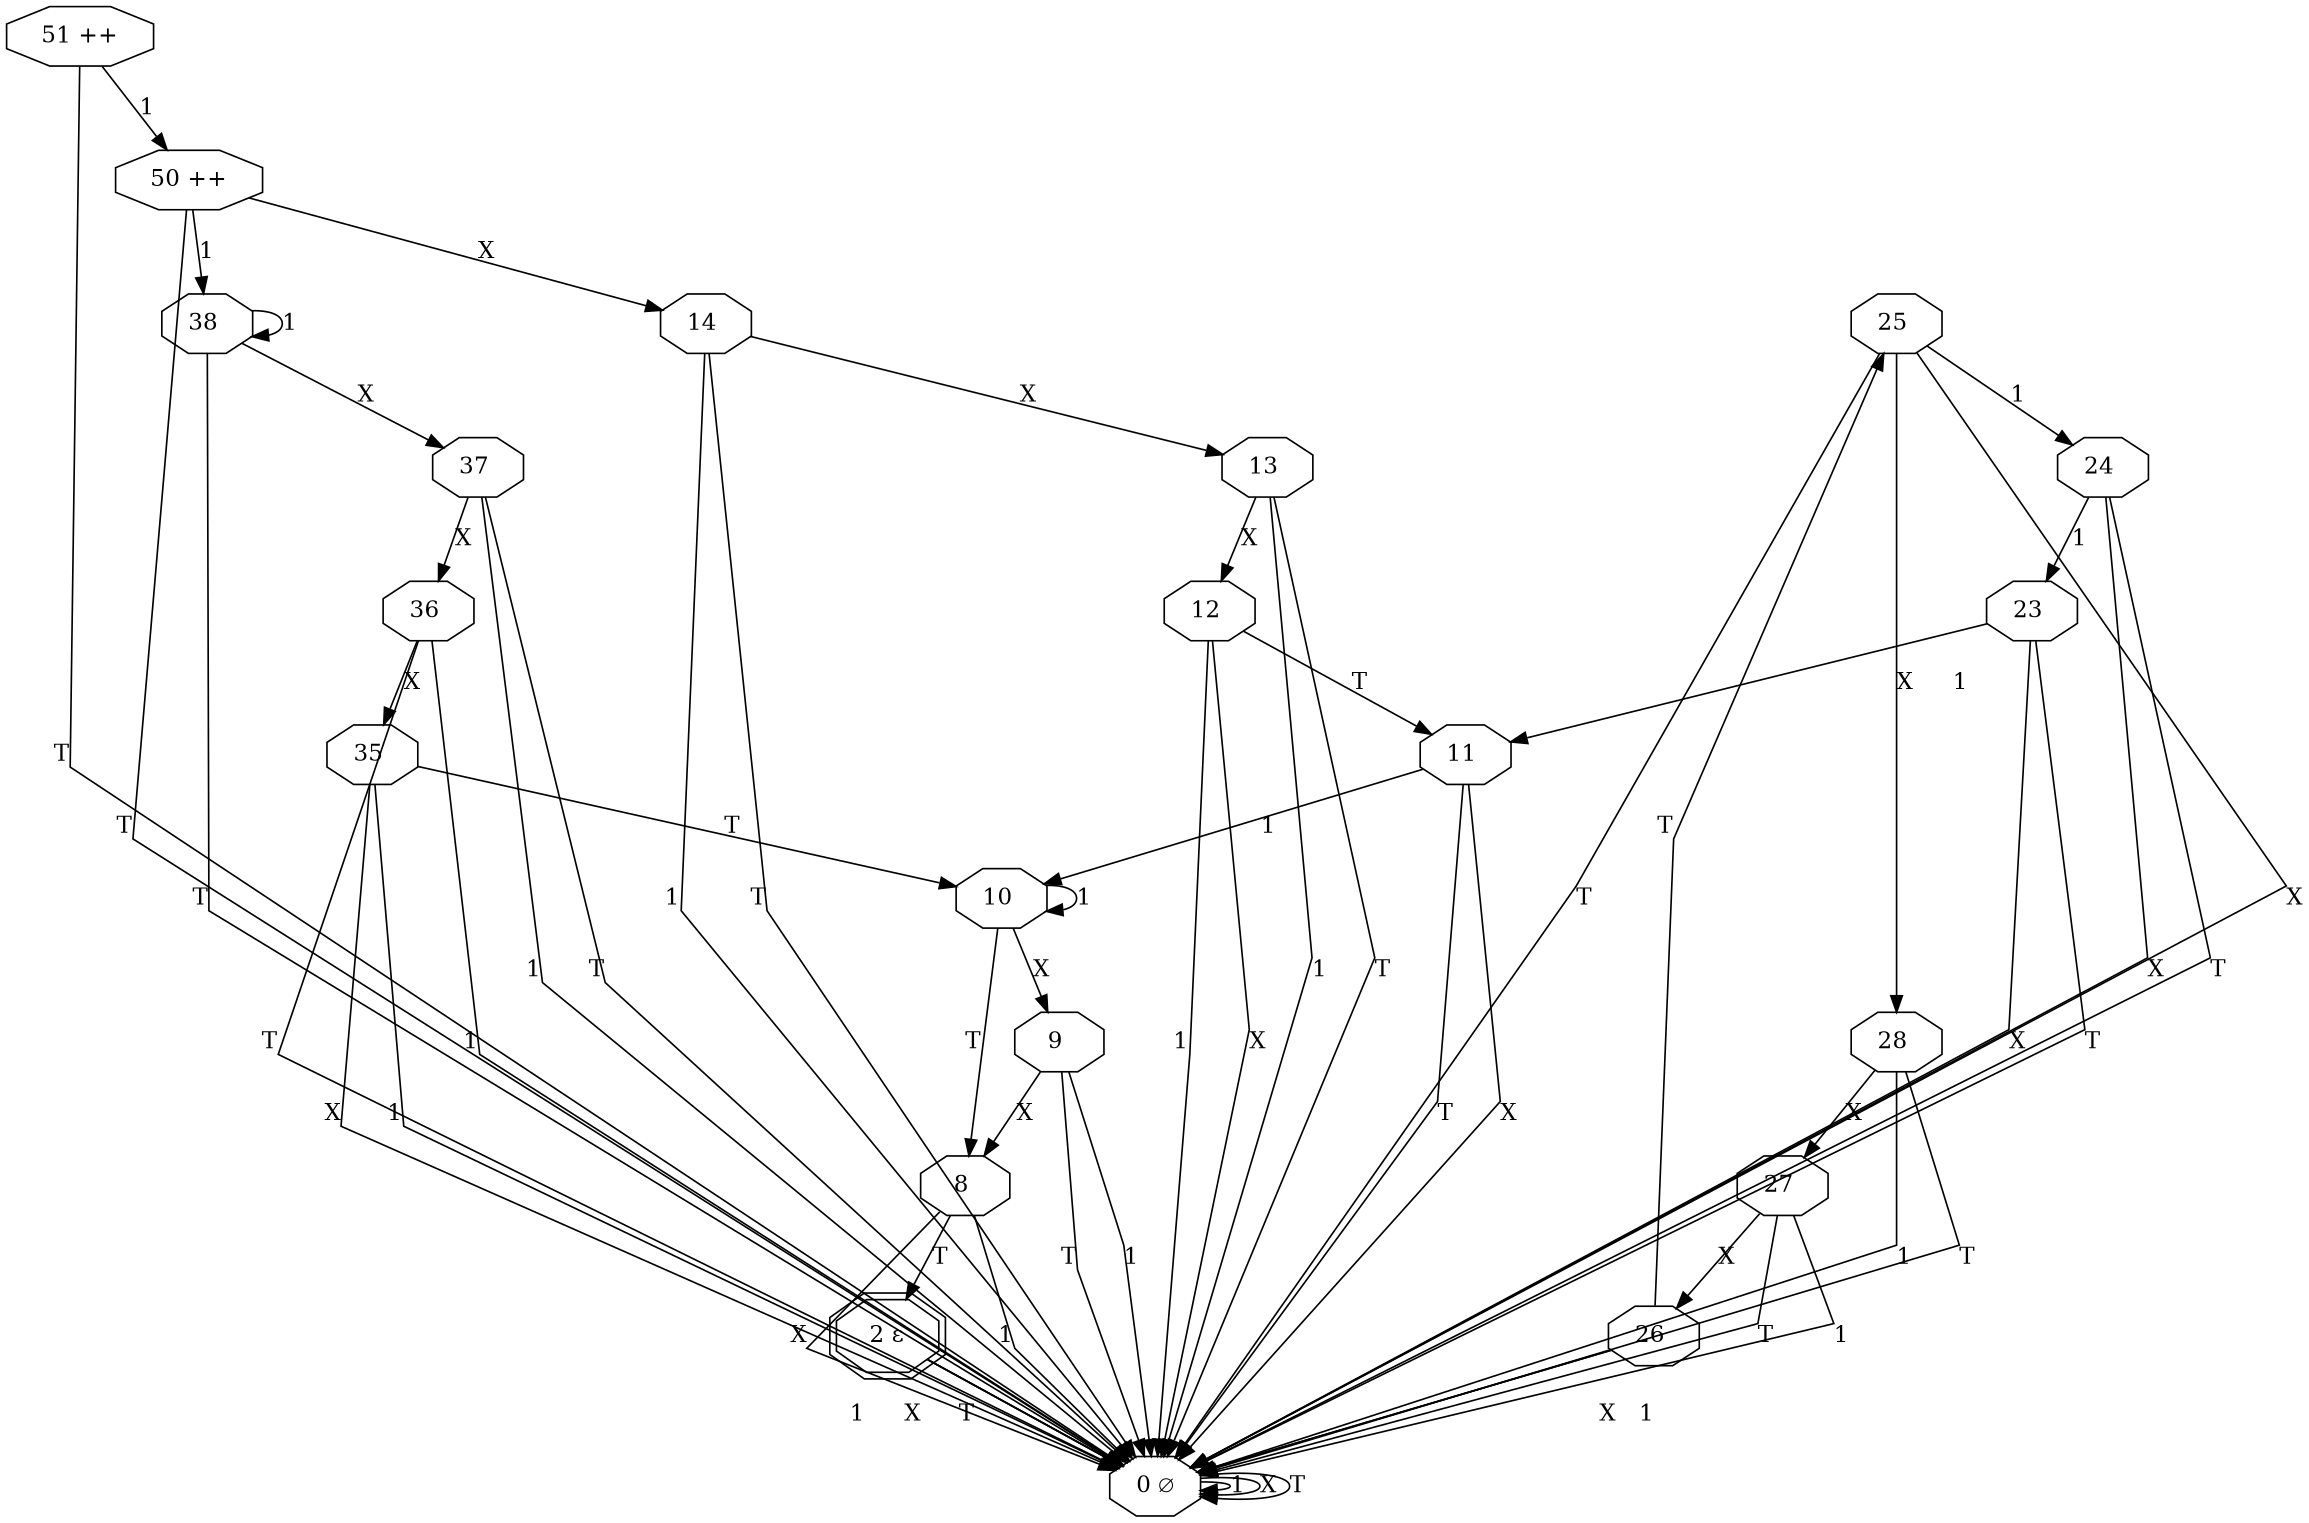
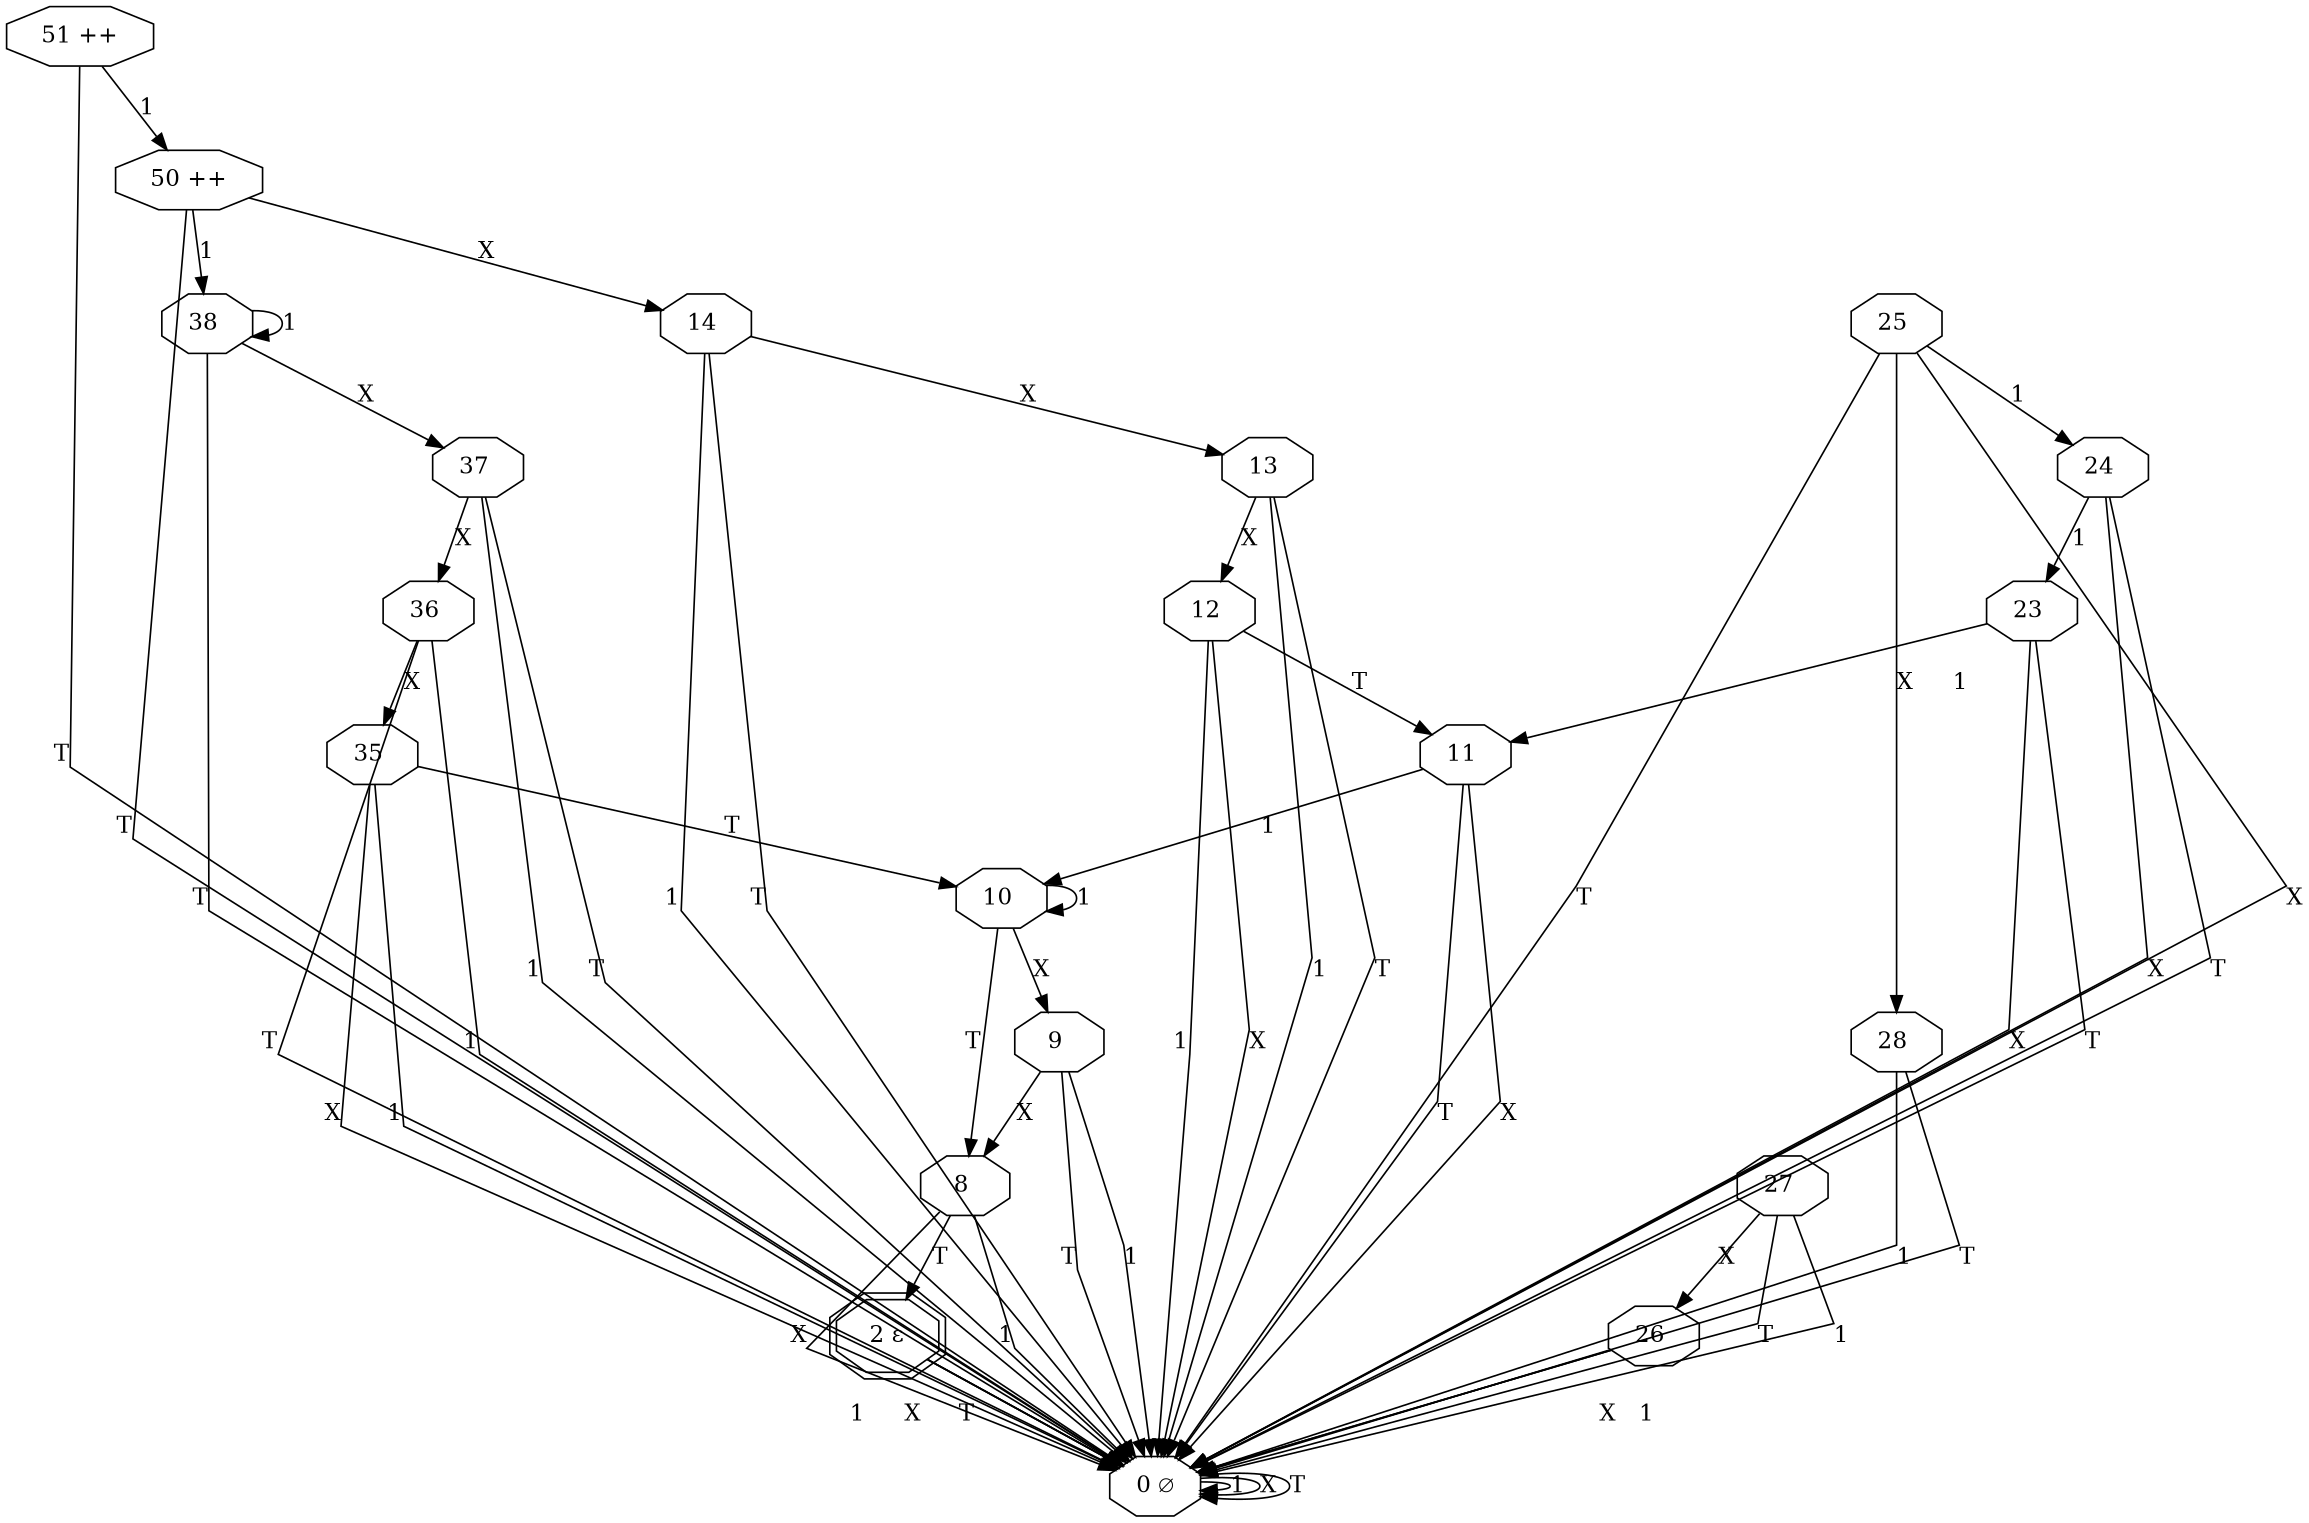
edge "26" -> "25": removed, label "T"
edge "28" -> "27": removed, label "X"
